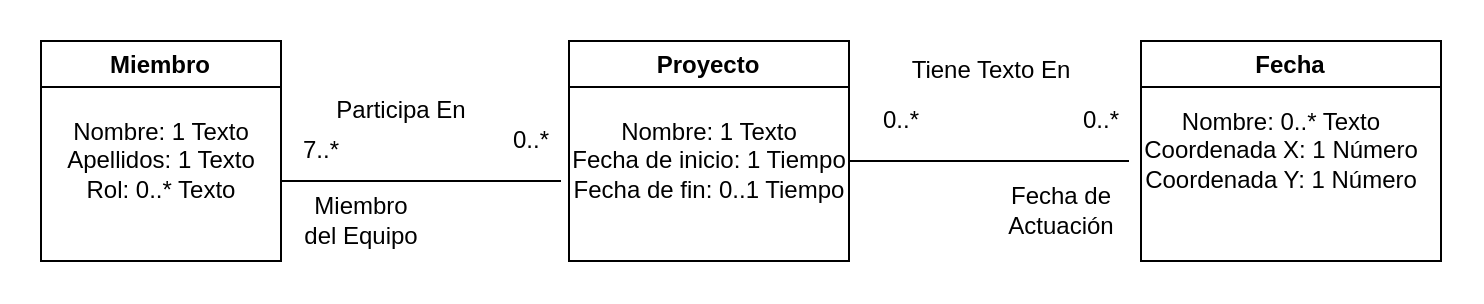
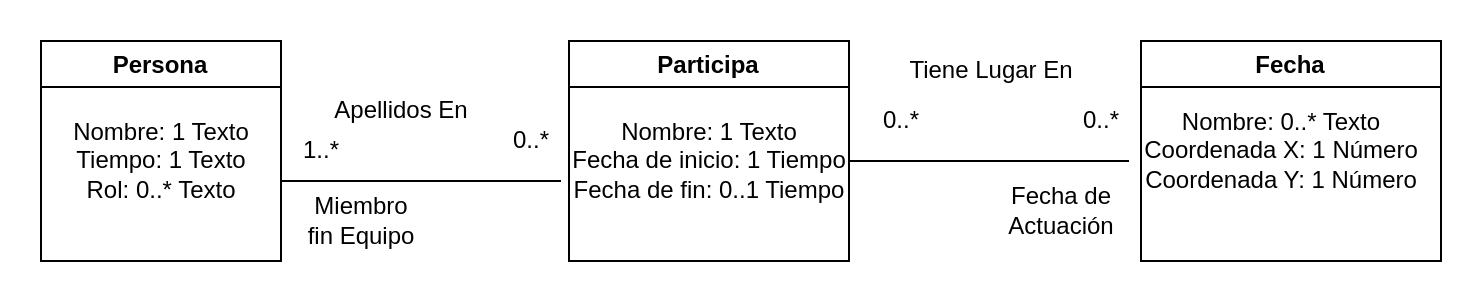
node "Miembro": label "Miembro" -> "Persona"
node "Proyecto": label "Proyecto" -> "Participa"
node "Tiene Texto En": label "Tiene Texto En" -> "Tiene Lugar En"
node "Participa En": label "Participa En" -> "Apellidos En"
node "7..*": label "7..*" -> "1..*"
node "Nombre: 1 Texto Apellidos: 1 Texto Rol: 0..* Texto": label "Nombre: 1 Texto Apellidos: 1 Texto Rol: 0..* Texto" -> "Nombre: 1 Texto Tiempo: 1 Texto Rol: 0..* Texto"
node "Miembro del Equipo": label "Miembro del Equipo" -> "Miembro fin Equipo"
